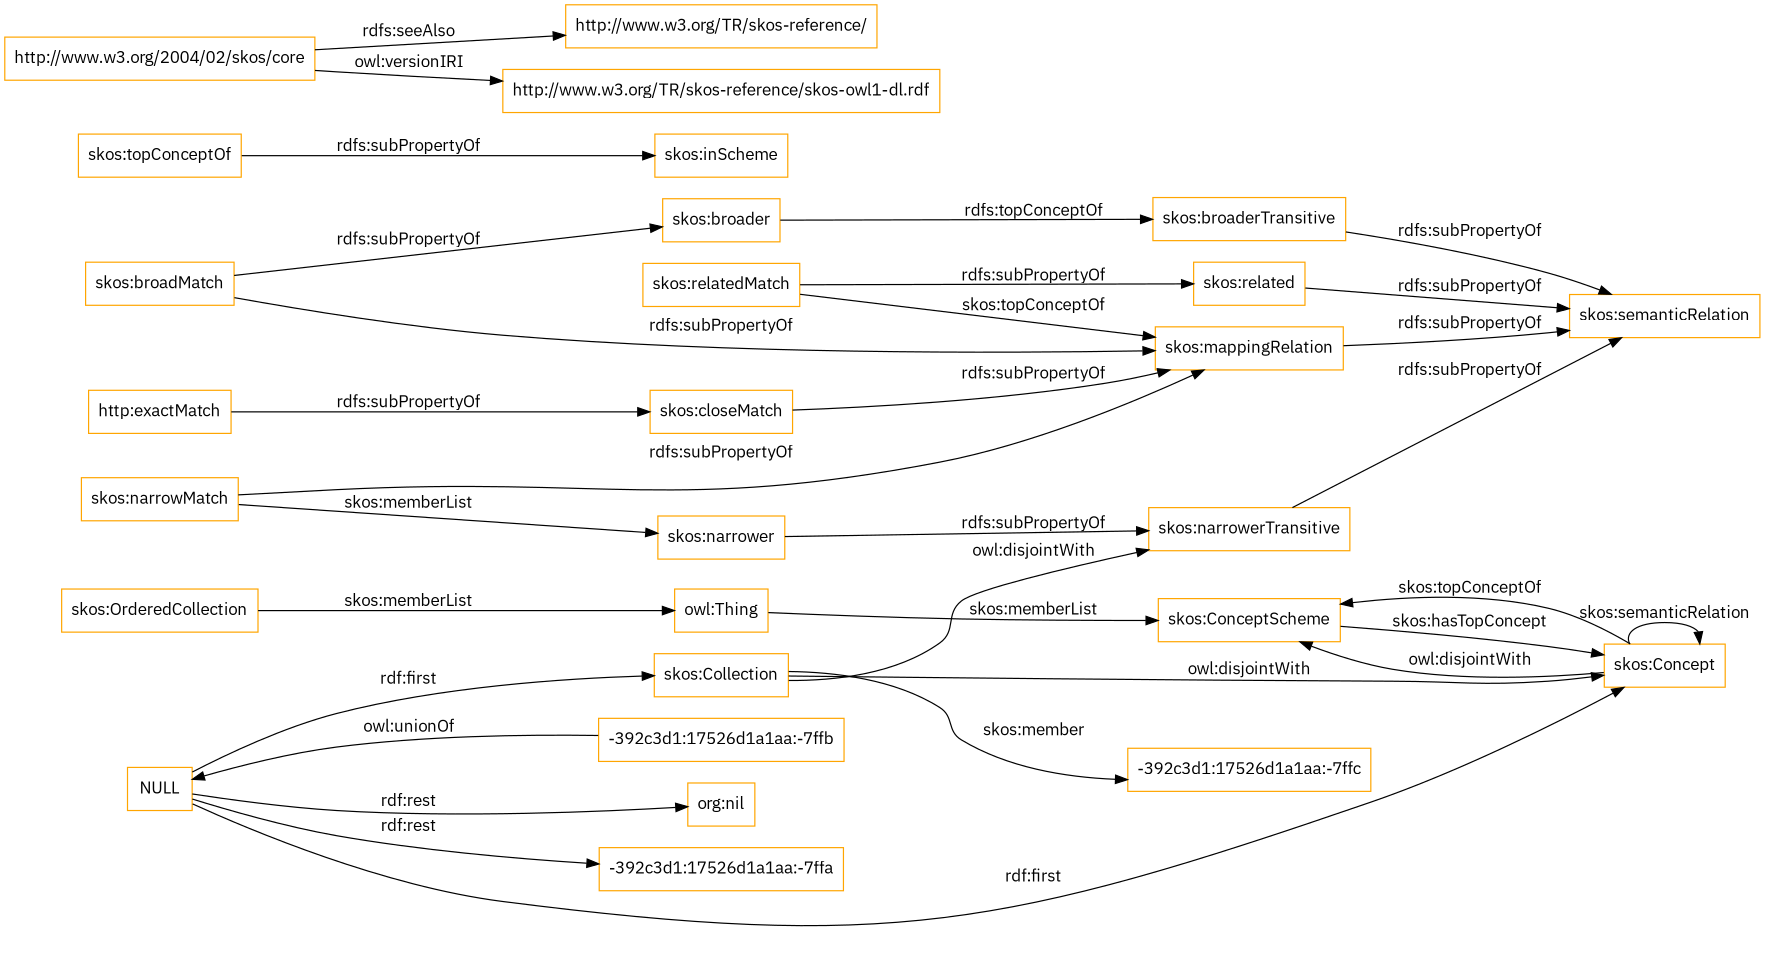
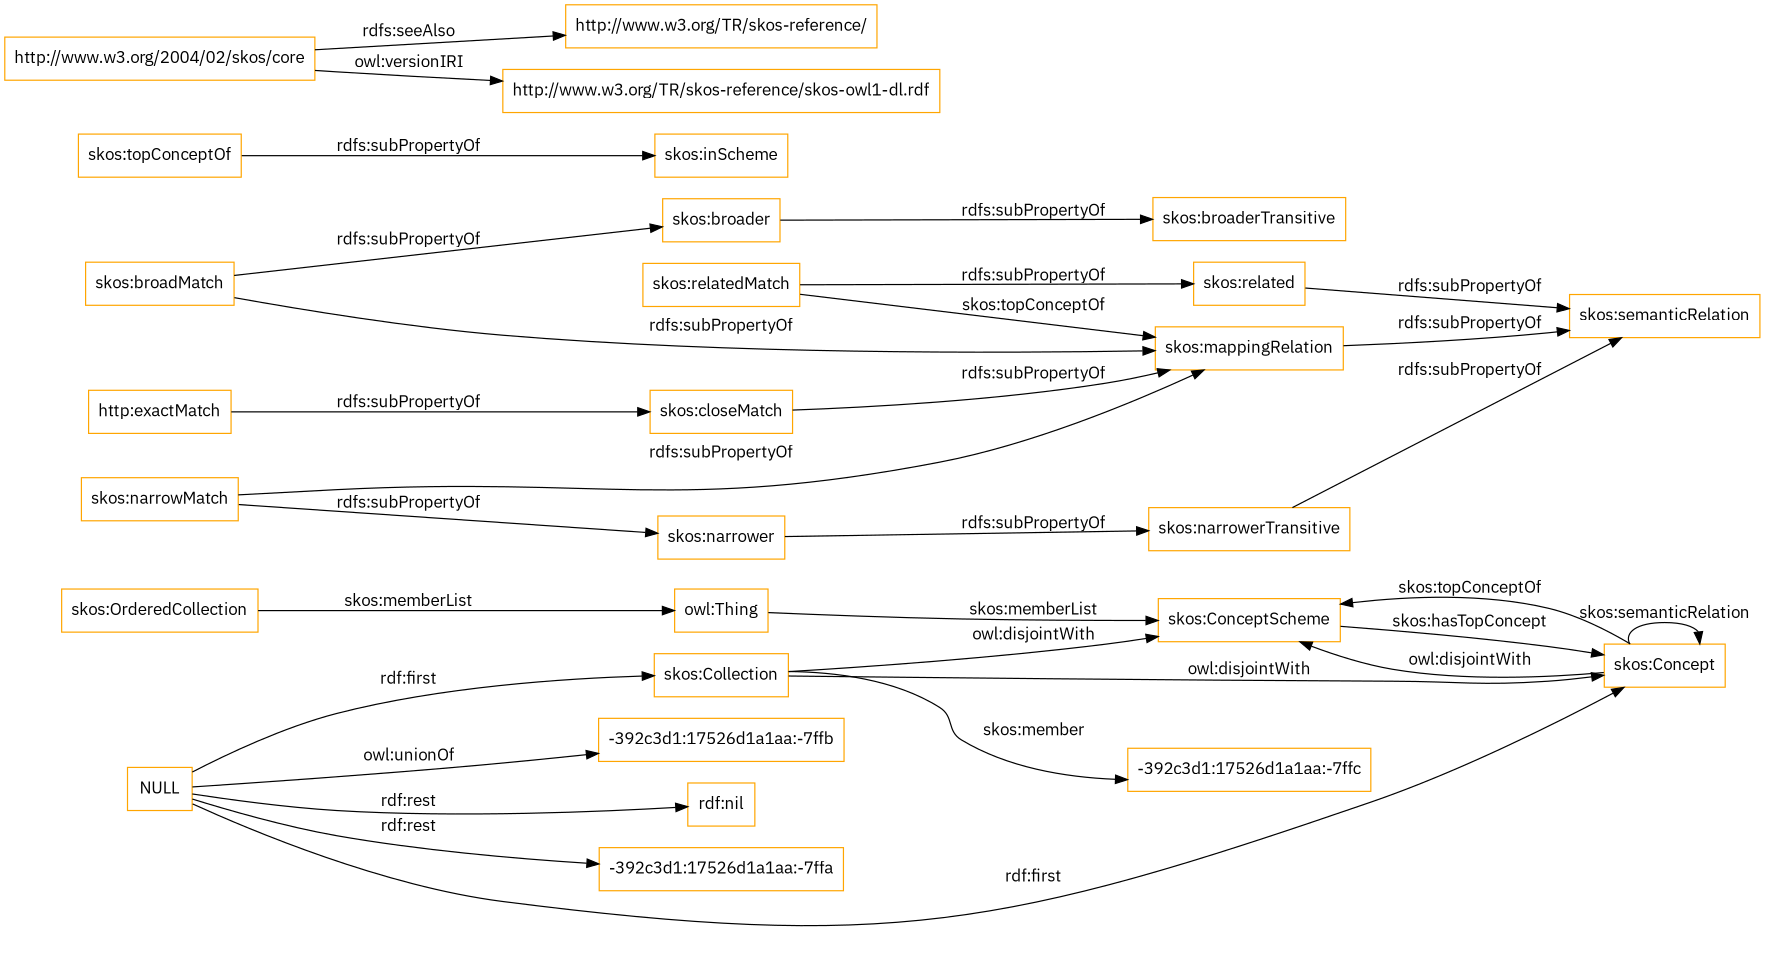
edge "skos:broader" -> "skos:broaderTransitive": label "rdfs:topConceptOf" -> "rdfs:subPropertyOf"
edge "skos:broaderTransitive" -> "skos:semanticRelation": removed, label "rdfs:subPropertyOf"
edge "skos:narrowMatch" -> "skos:narrower": label "skos:memberList" -> "rdfs:subPropertyOf"
edge "skos:Collection" -> "skos:narrowerTransitive": now "skos:Collection" -> "skos:ConceptScheme"
edge "-392c3d1:17526d1a1aa:-7ffb" -> "NULL": reversed
node "org:nil": label "org:nil" -> "rdf:nil"
